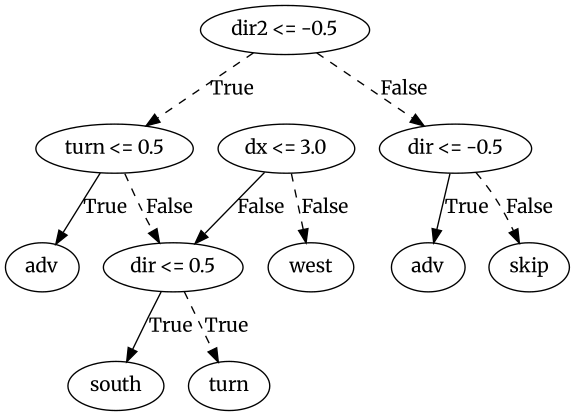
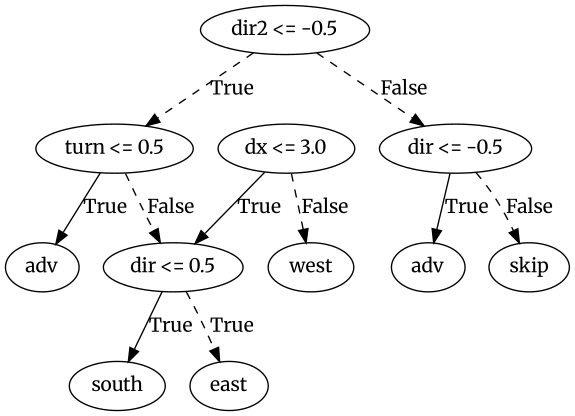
edge "dx <= 3.0" -> "dir <= 0.5": label "False" -> "True"
node "turn": label "turn" -> "east"
